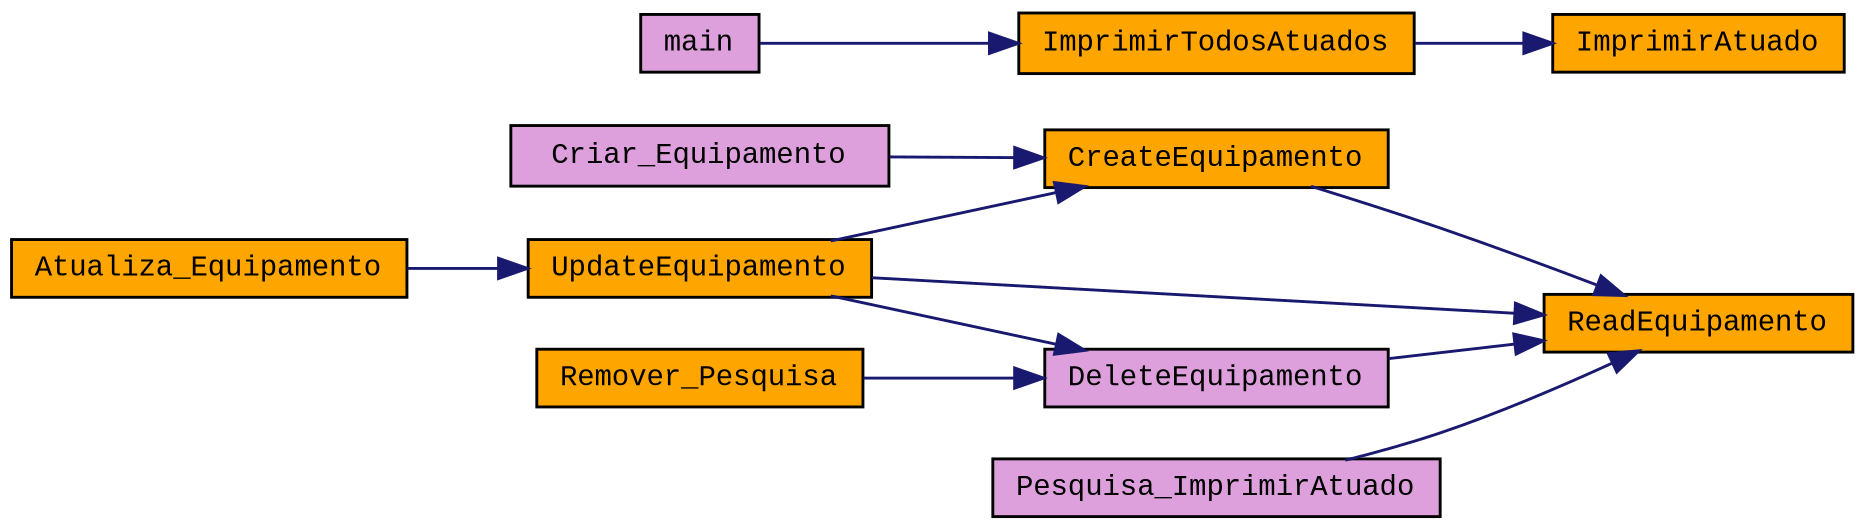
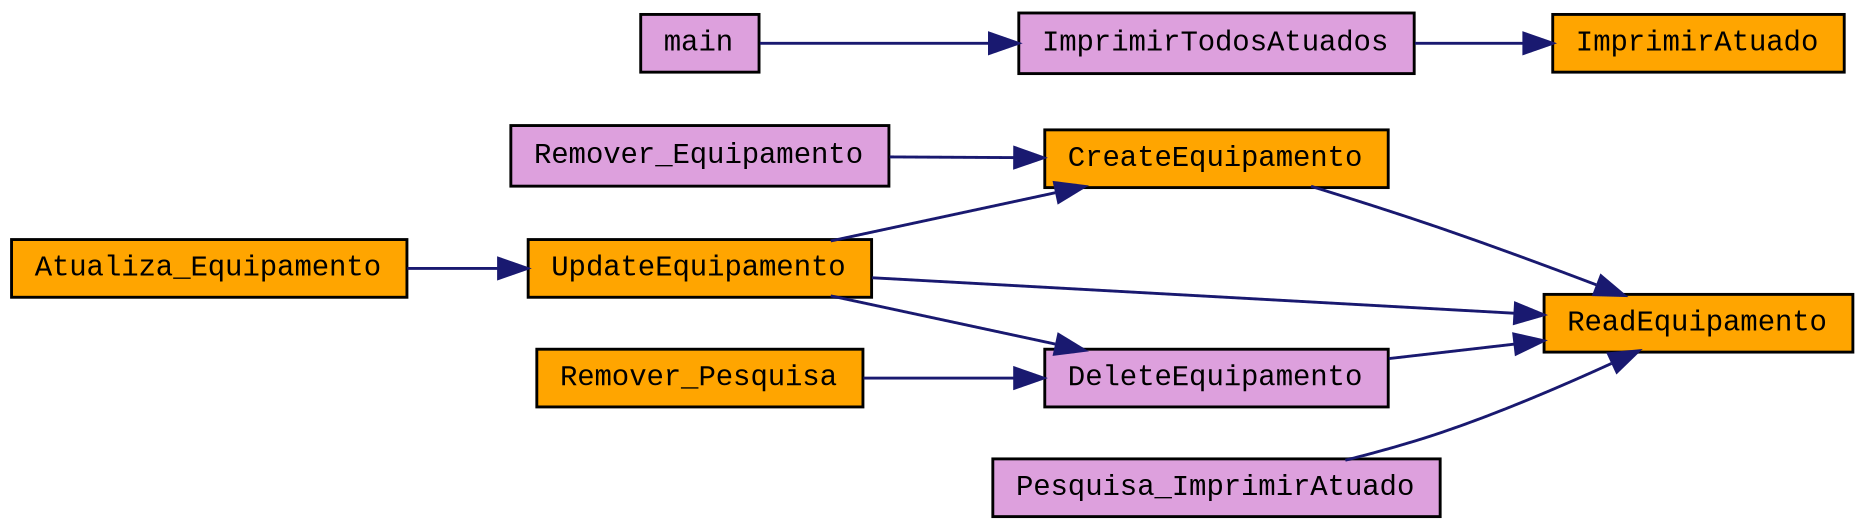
node "ImprimirTodosAtuados": fillcolor orange -> plum
node "Criar_Equipamento": label "Criar_Equipamento" -> "Remover_Equipamento"
